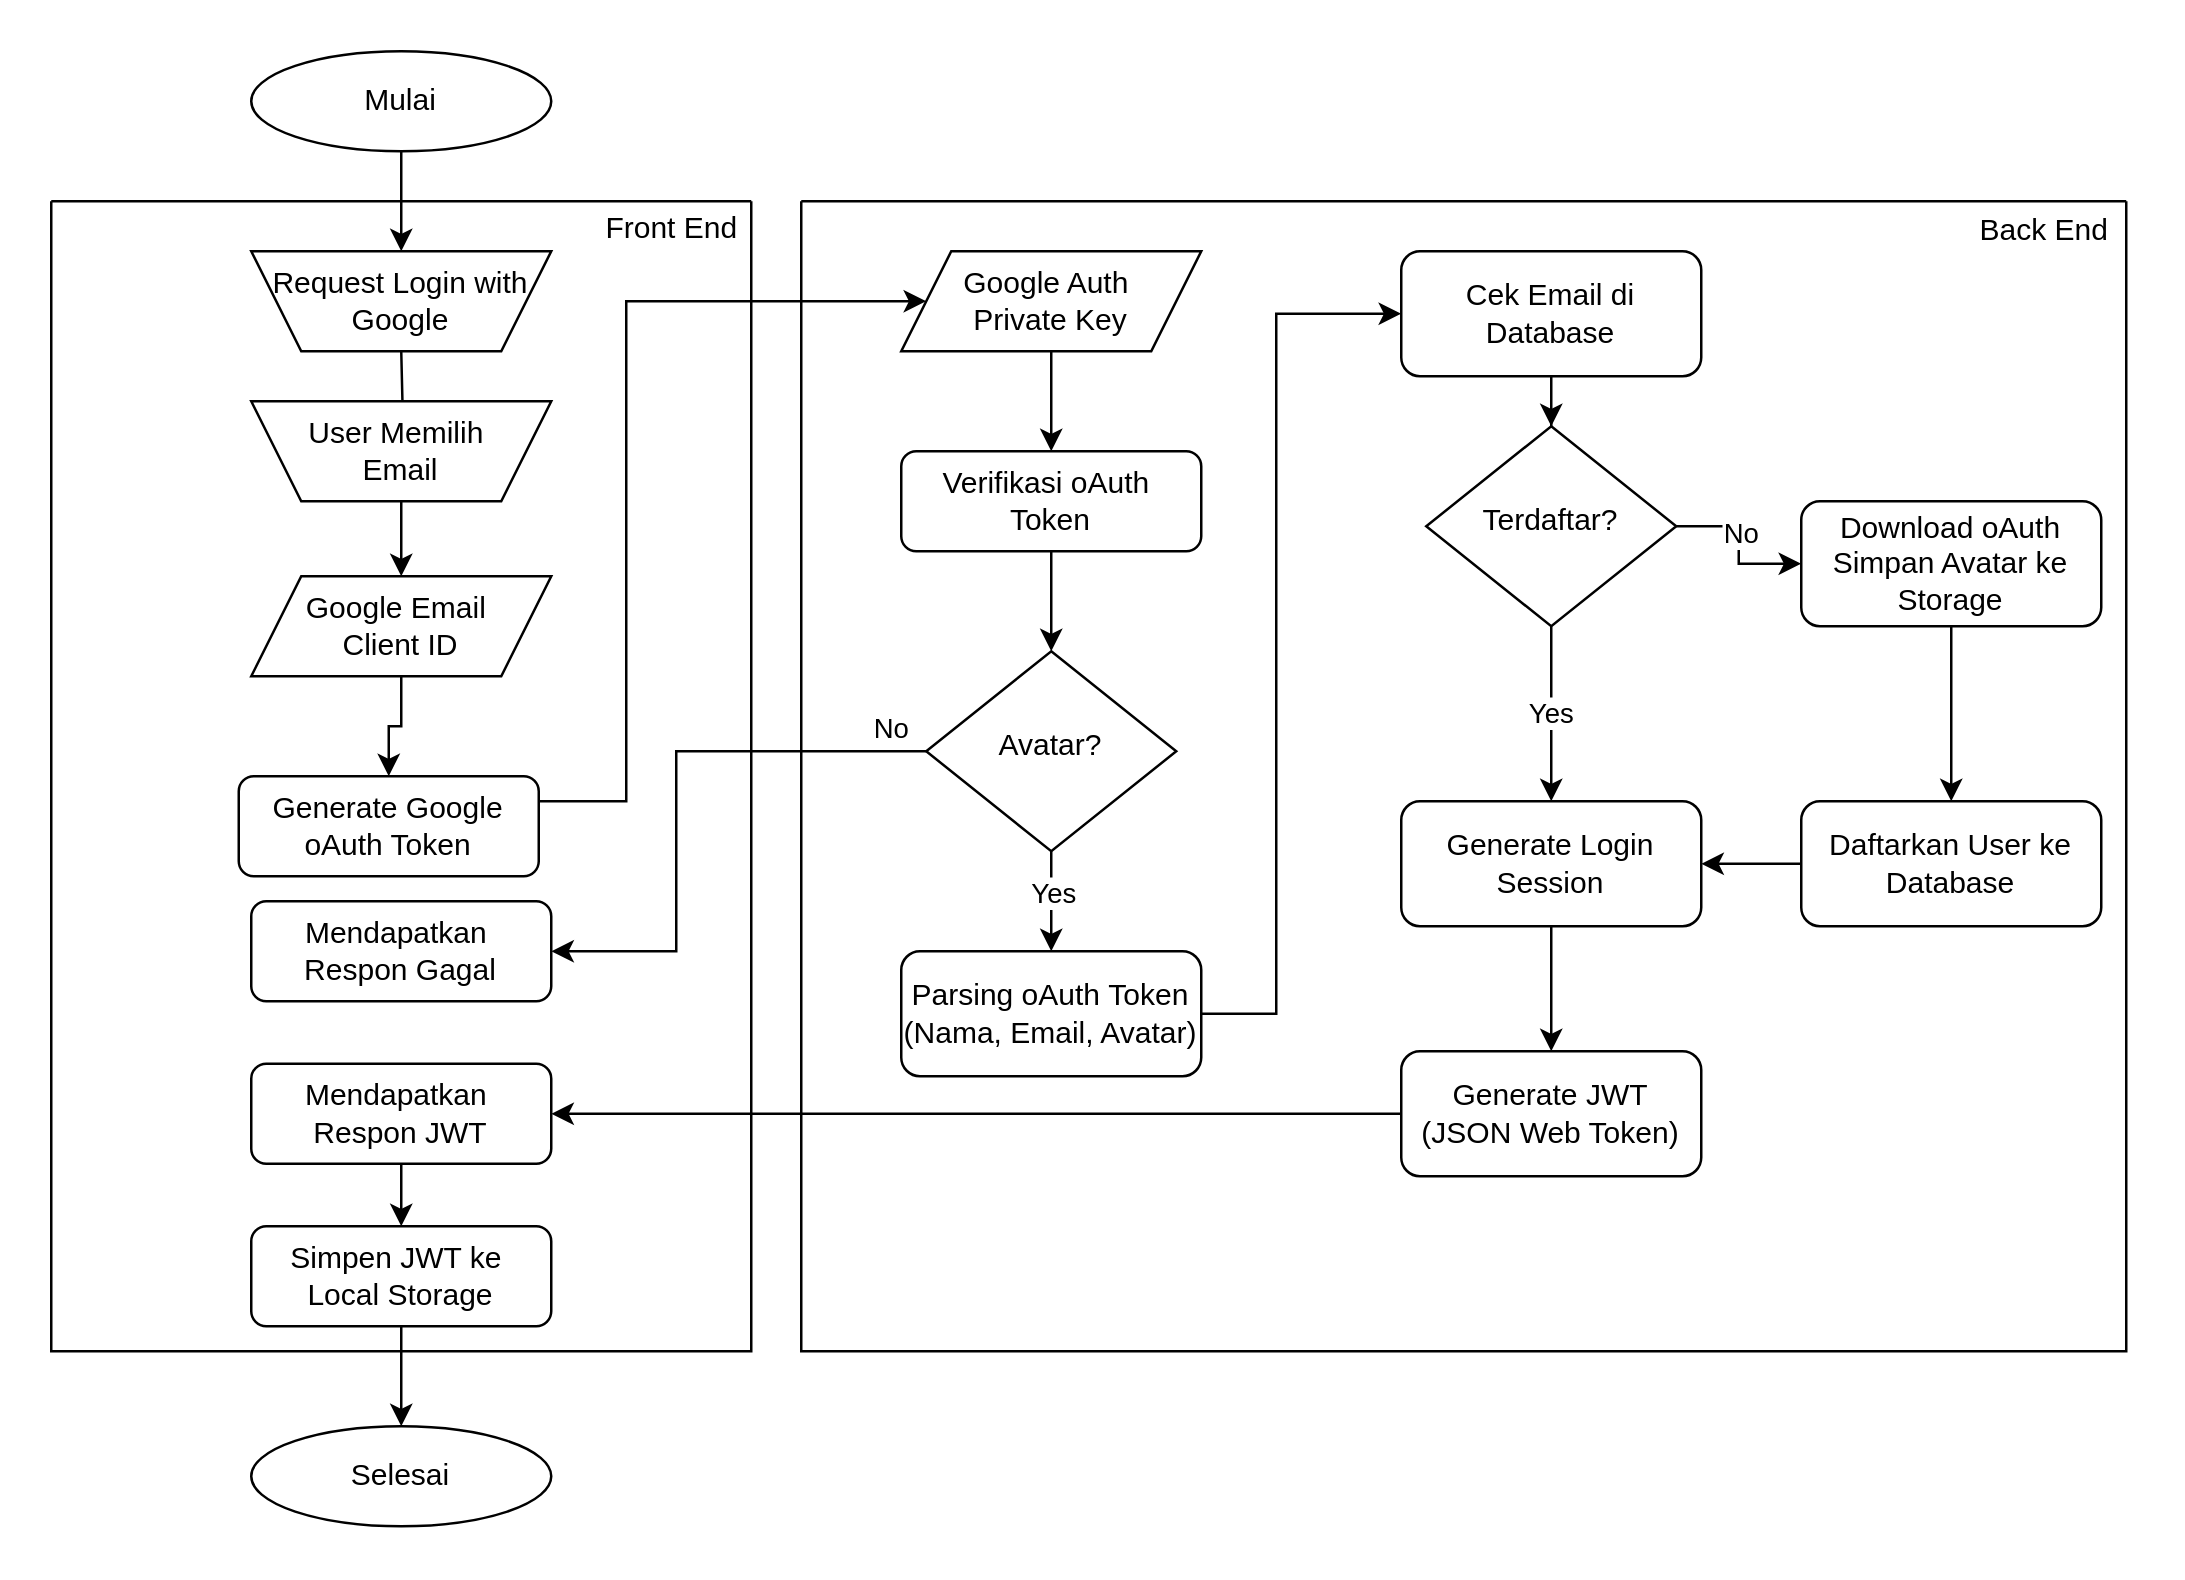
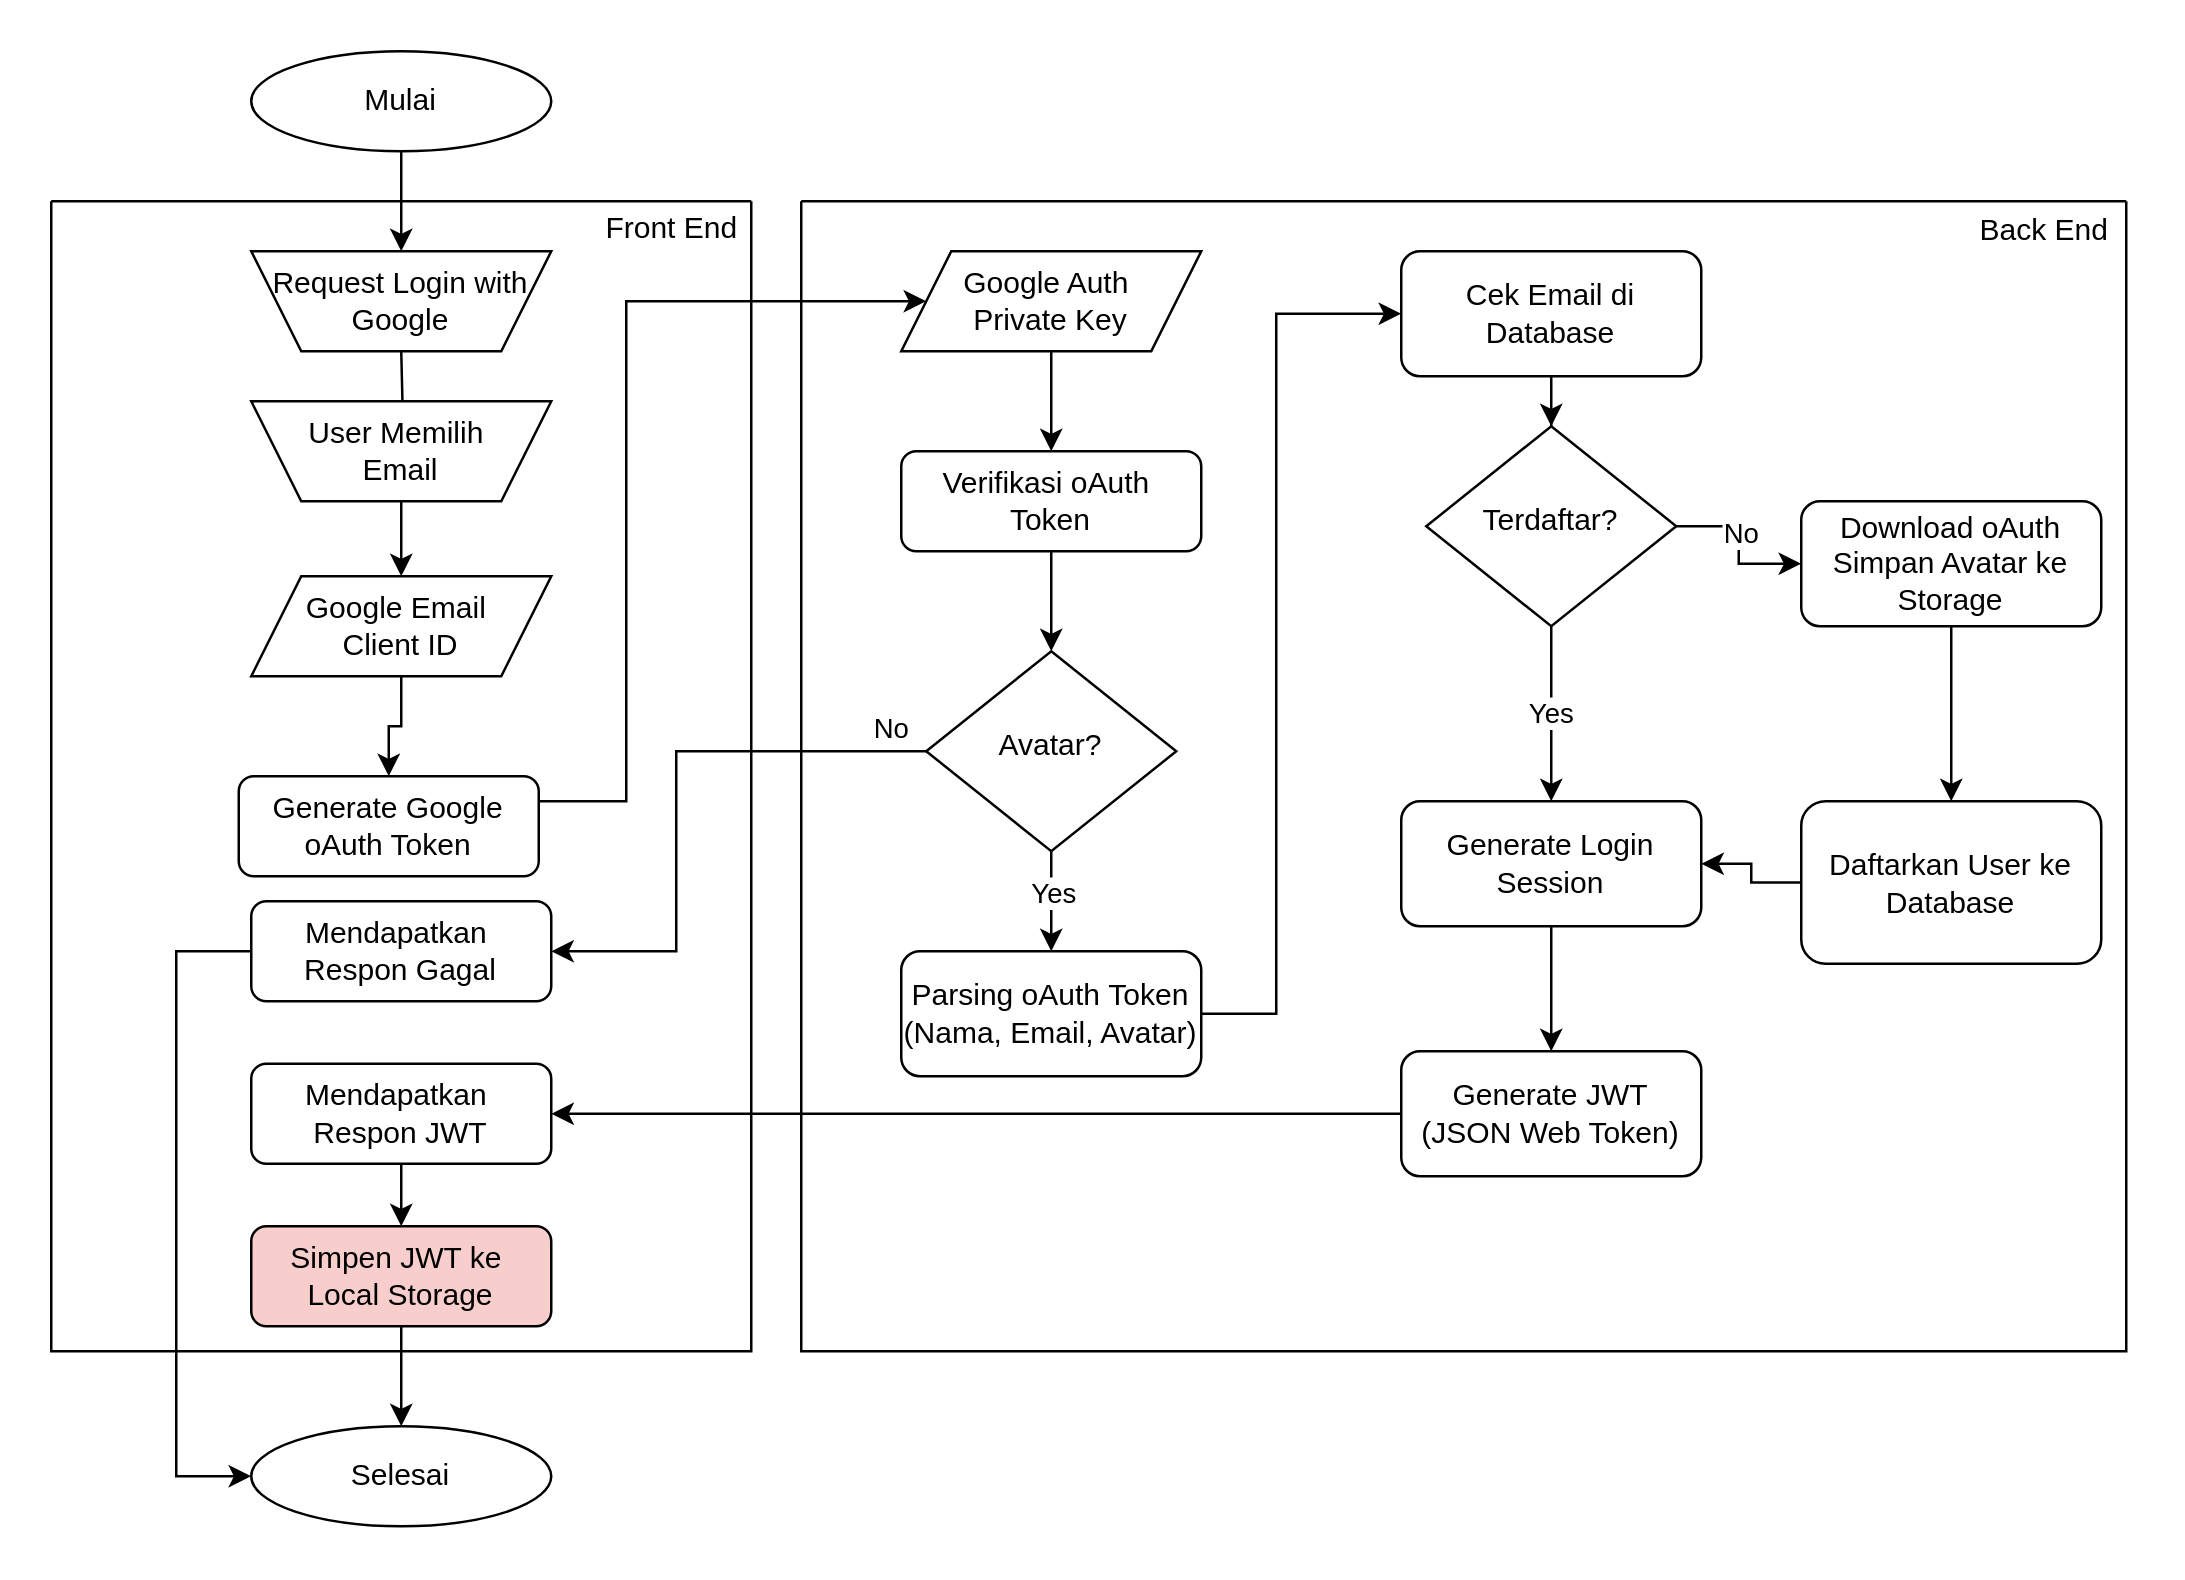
node "Daftarkan User ke Database": size 300x125 -> 300x163
edge "Mendapatkan Respon Gagal" -> "Selesai": added
node "Simpen JWT ke Local Storage": fillcolor #ffffff -> #f8cecc
